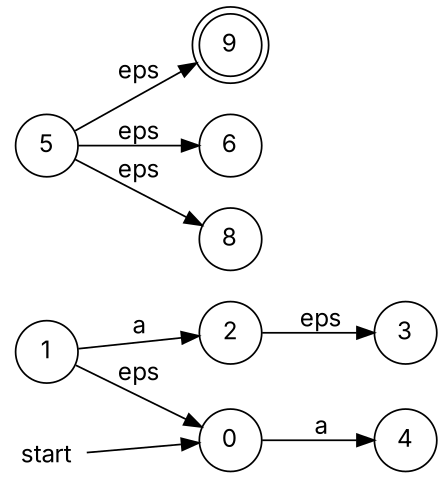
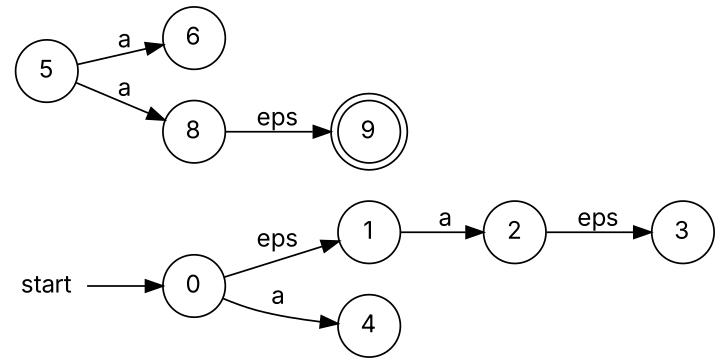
edge "5" -> "9": now "8" -> "9"
edge "5" -> "6": label "eps" -> "a"
edge "5" -> "8": label "eps" -> "a"
edge "1" -> "0": reversed
